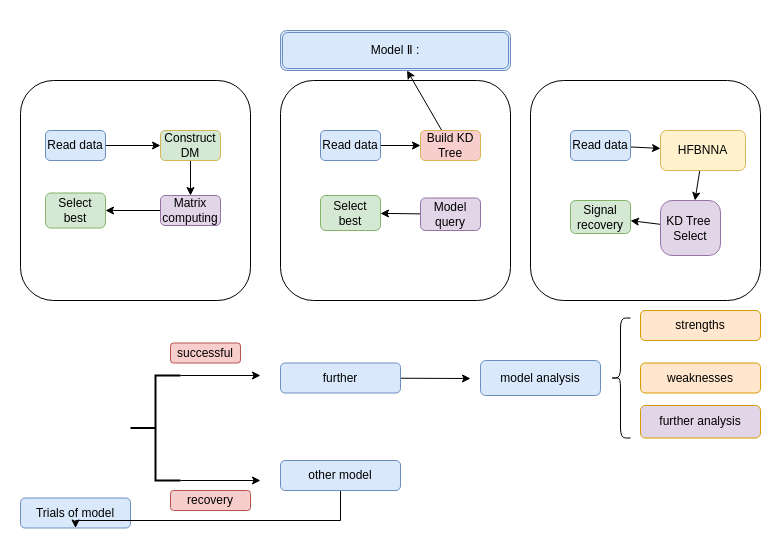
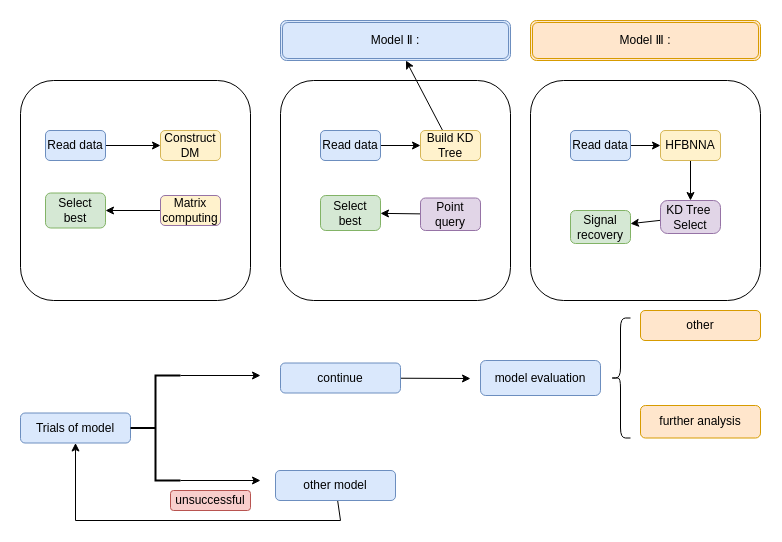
node "Model Ⅲ :": added
node "Model Ⅱ :": moved (396, 51) -> (396, 41)
node "Construct DM": fillcolor #d5e8d4 -> #fff2cc
node "Build KD Tree": fillcolor #f8cecc -> #fff2cc
node "HFBNNA": size 85x40 -> 60x30
edge "Construct DM" -> "Matrix computing": removed
node "Matrix computing": fillcolor #e1d5e7 -> #fff2cc
node "Model query": label "Model query" -> "Point query"
node "Signal recovery": moved (601, 217) -> (601, 227)
node "KD Tree Select": size 60x55 -> 60x33
node "strengths": label "strengths" -> "other"
node "successful": removed
node "weaknesses": removed
node "further": label "further" -> "continue"
node "model analysis": label "model analysis" -> "model evaluation"
node "further analysis": fillcolor #e1d5e7 -> #ffe6cc
node "other model": moved (341, 476) -> (336, 486)
node "recovery": label "recovery" -> "unsuccessful"
node "Trials of model": moved (76, 513) -> (76, 428)
